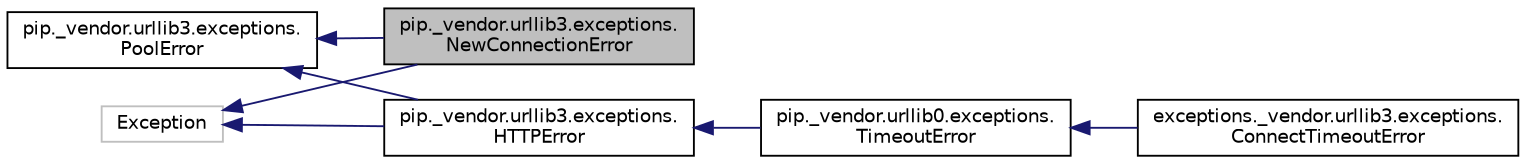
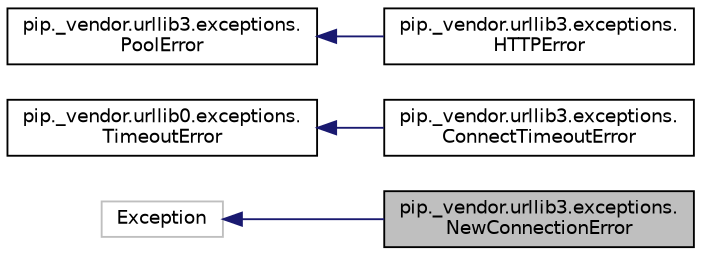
edge "pip._vendor.urllib3.exceptions. NewConnectionError" -> "pip._vendor.urllib3.exceptions. PoolError": removed
edge "pip._vendor.urllib3.exceptions. HTTPError" -> "Exception": removed
edge "pip._vendor.urllib0.exceptions. TimeoutError" -> "pip._vendor.urllib3.exceptions. HTTPError": removed
node "exceptions._vendor.urllib3.exceptions. ConnectTimeoutError": label "exceptions._vendor.urllib3.exceptions. ConnectTimeoutError" -> "pip._vendor.urllib3.exceptions. ConnectTimeoutError"
